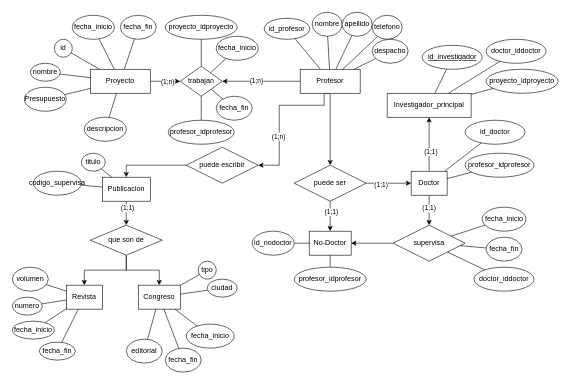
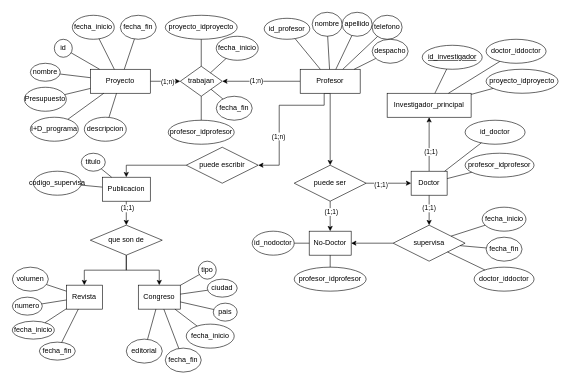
edge "Proyecto" -- "I+D_programa": added
node "I+D_programa": added
edge "Congreso" -- "pais": added
node "pais": added
